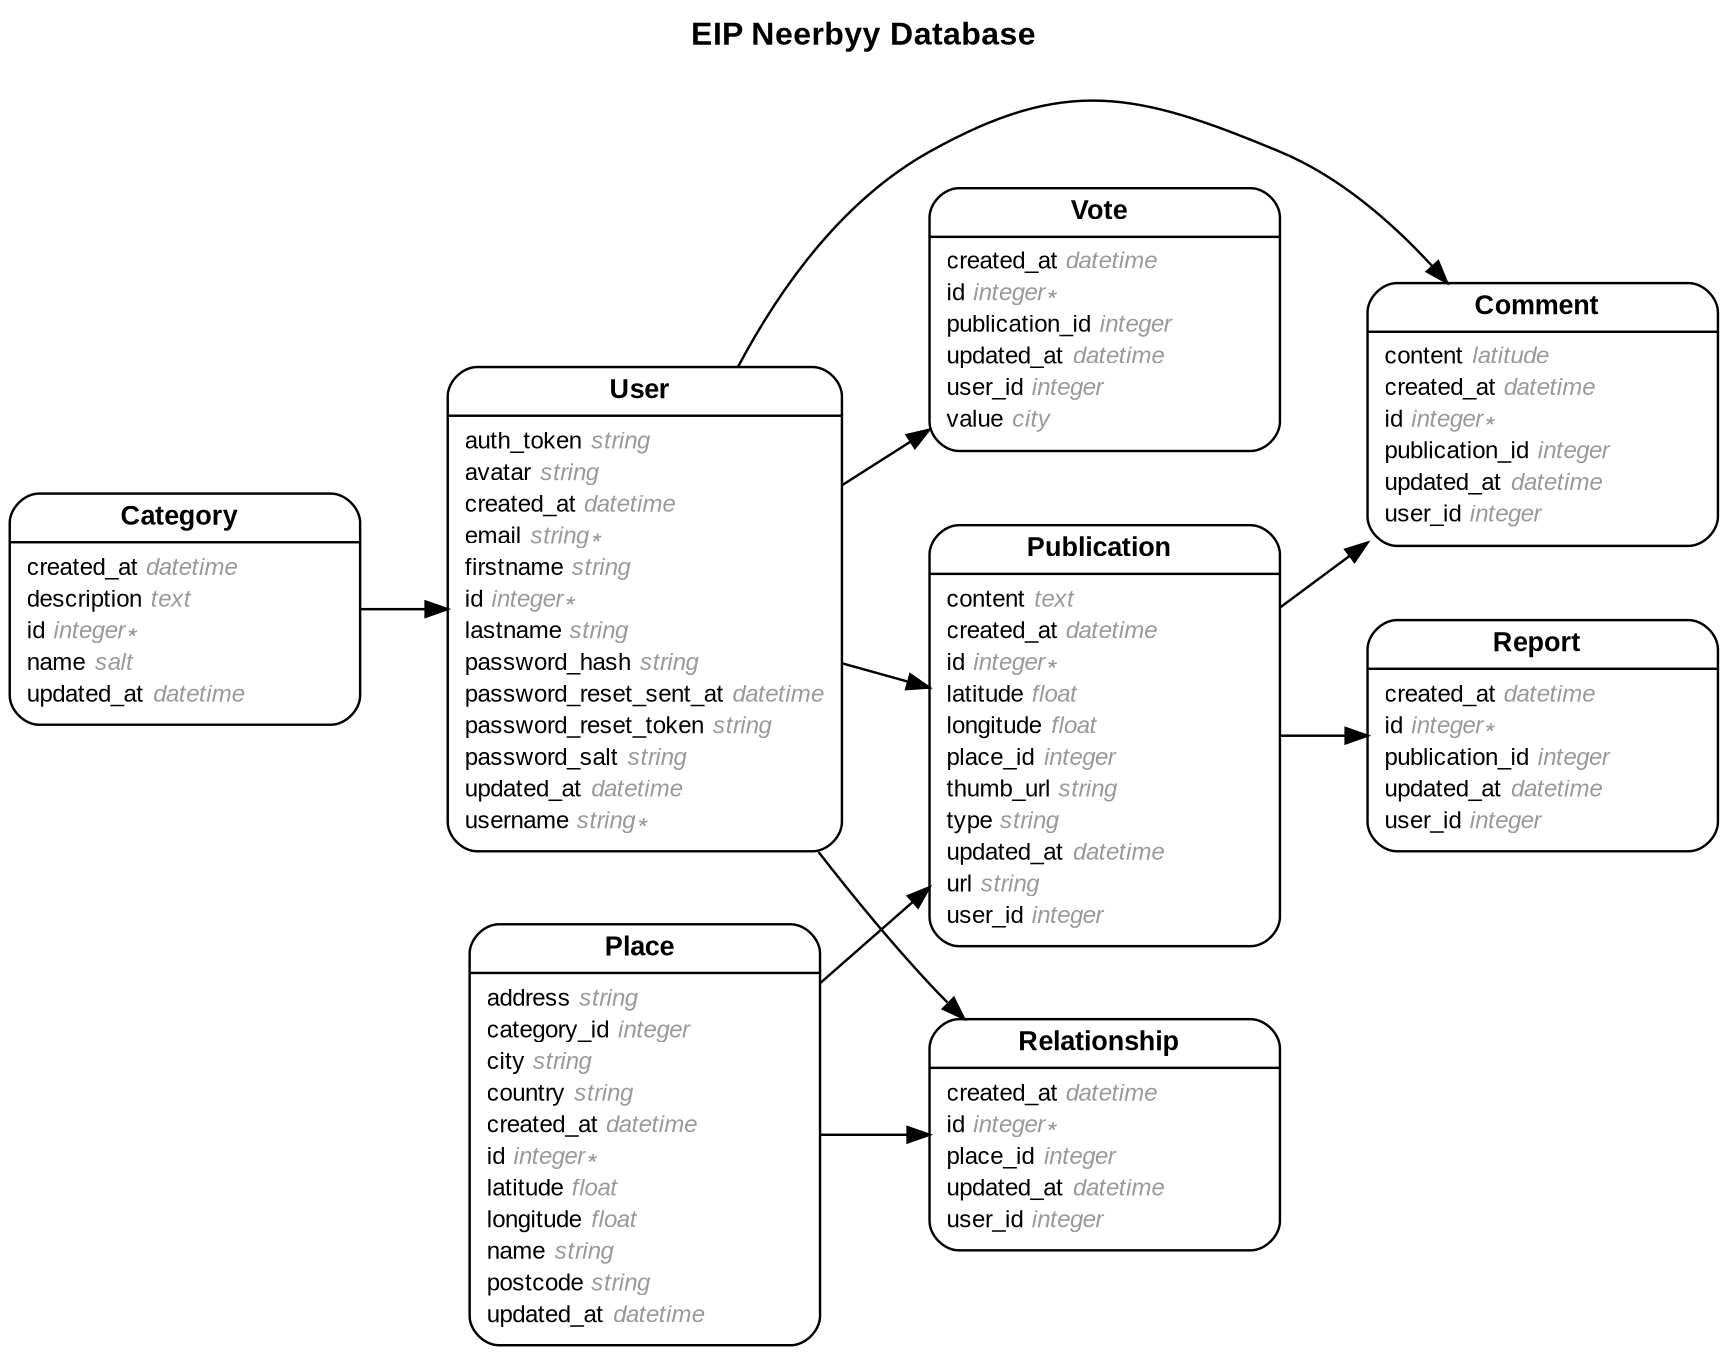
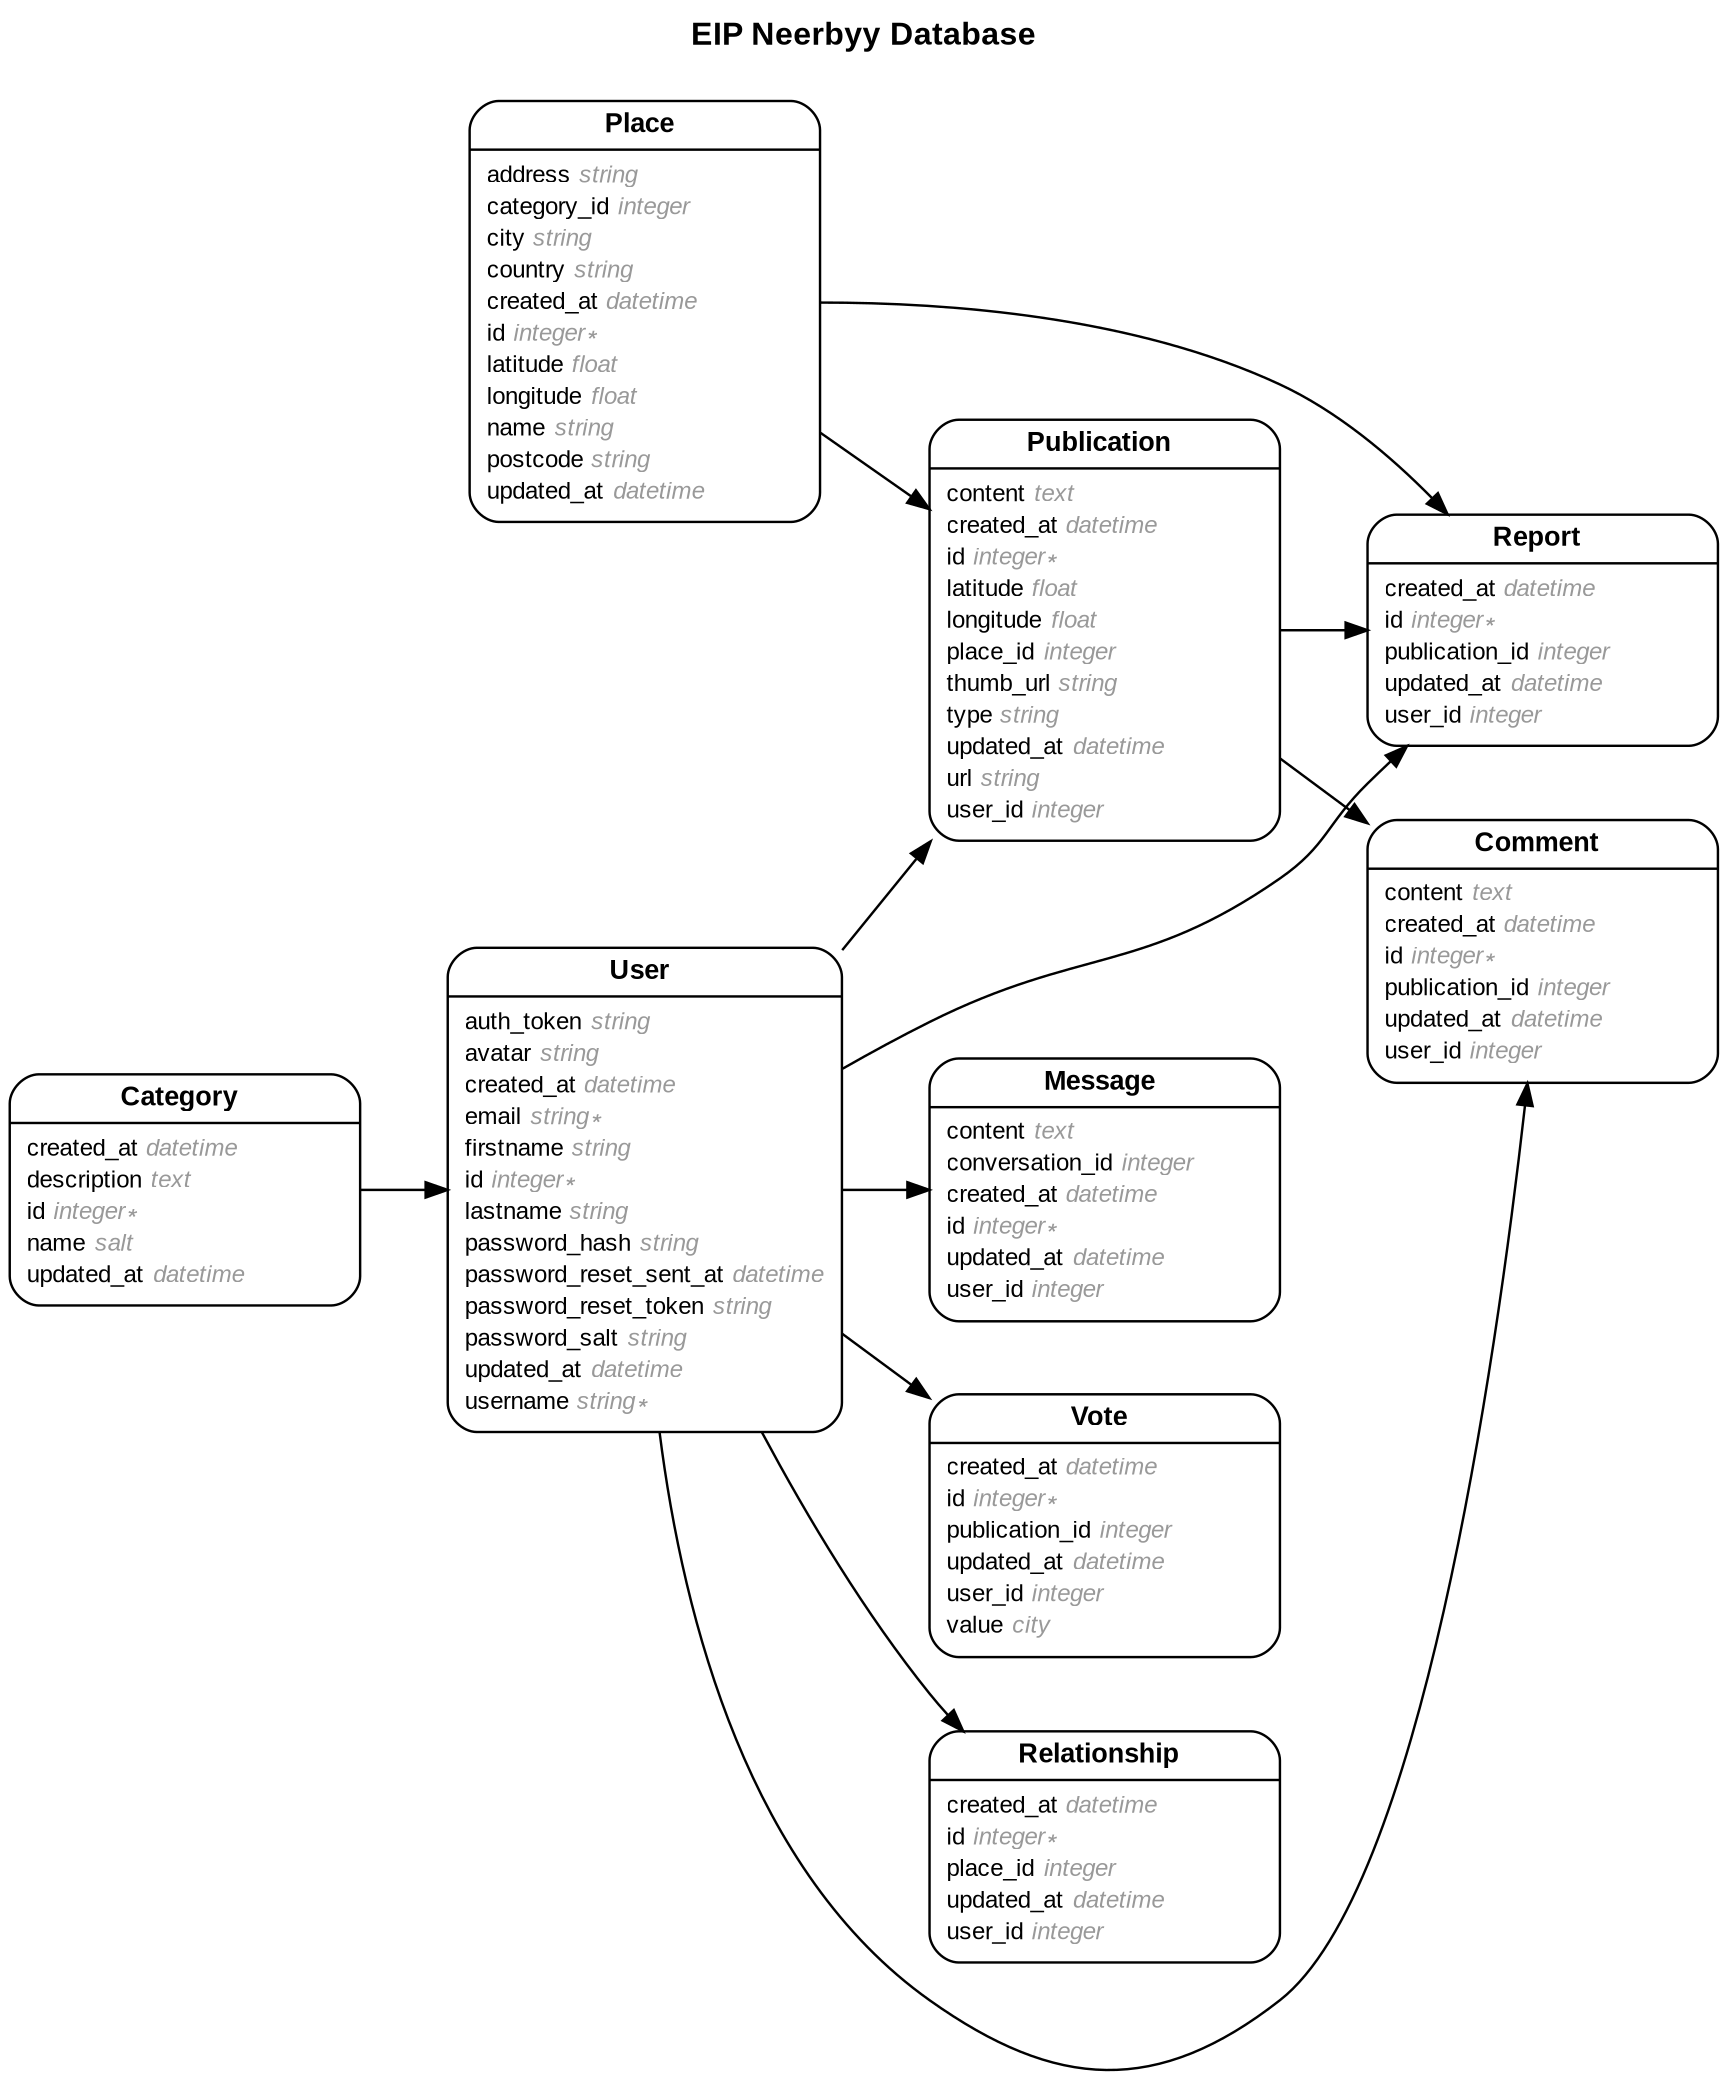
node "Comment": text "latitude" -> "text"
edge "Report" -- "User": added
edge "Place" -- "Relationship": now "Place" -- "Report"
node "Message": added
